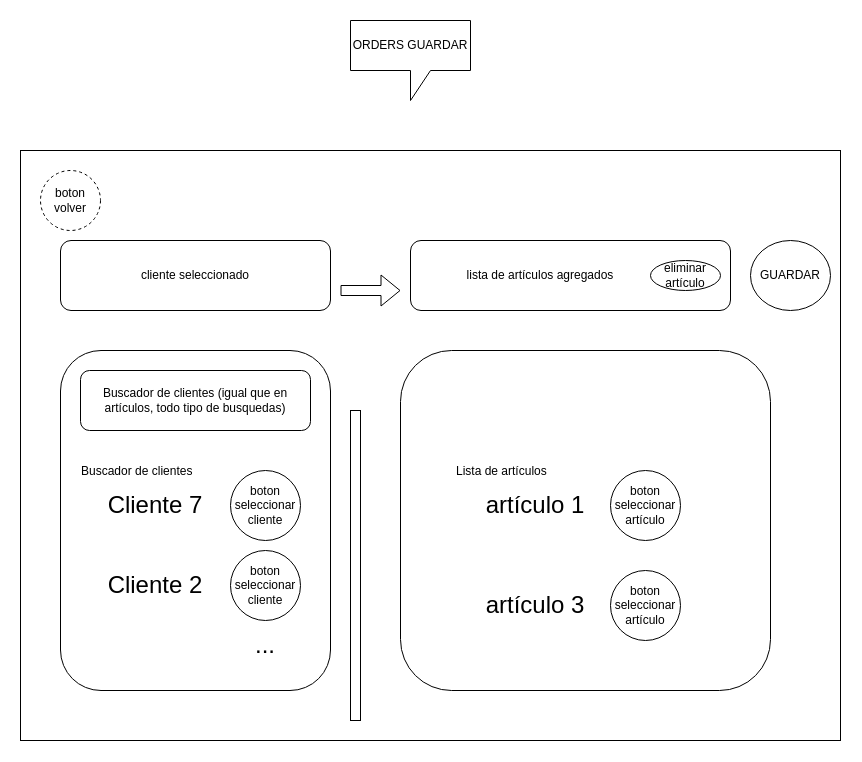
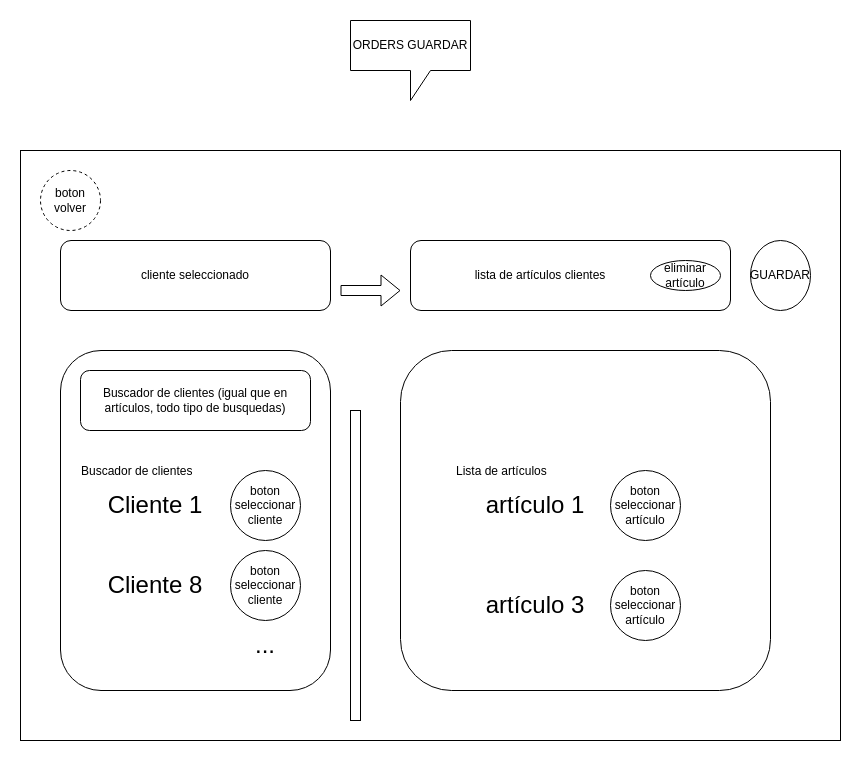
node "lista de artículos agregados": label "lista de artículos agregados" -> "lista de artículos clientes"
node "GUARDAR": size 80x70 -> 60x70
node "Cliente 7": label "Cliente 7" -> "Cliente 1"
node "Cliente 2": label "Cliente 2" -> "Cliente 8"
